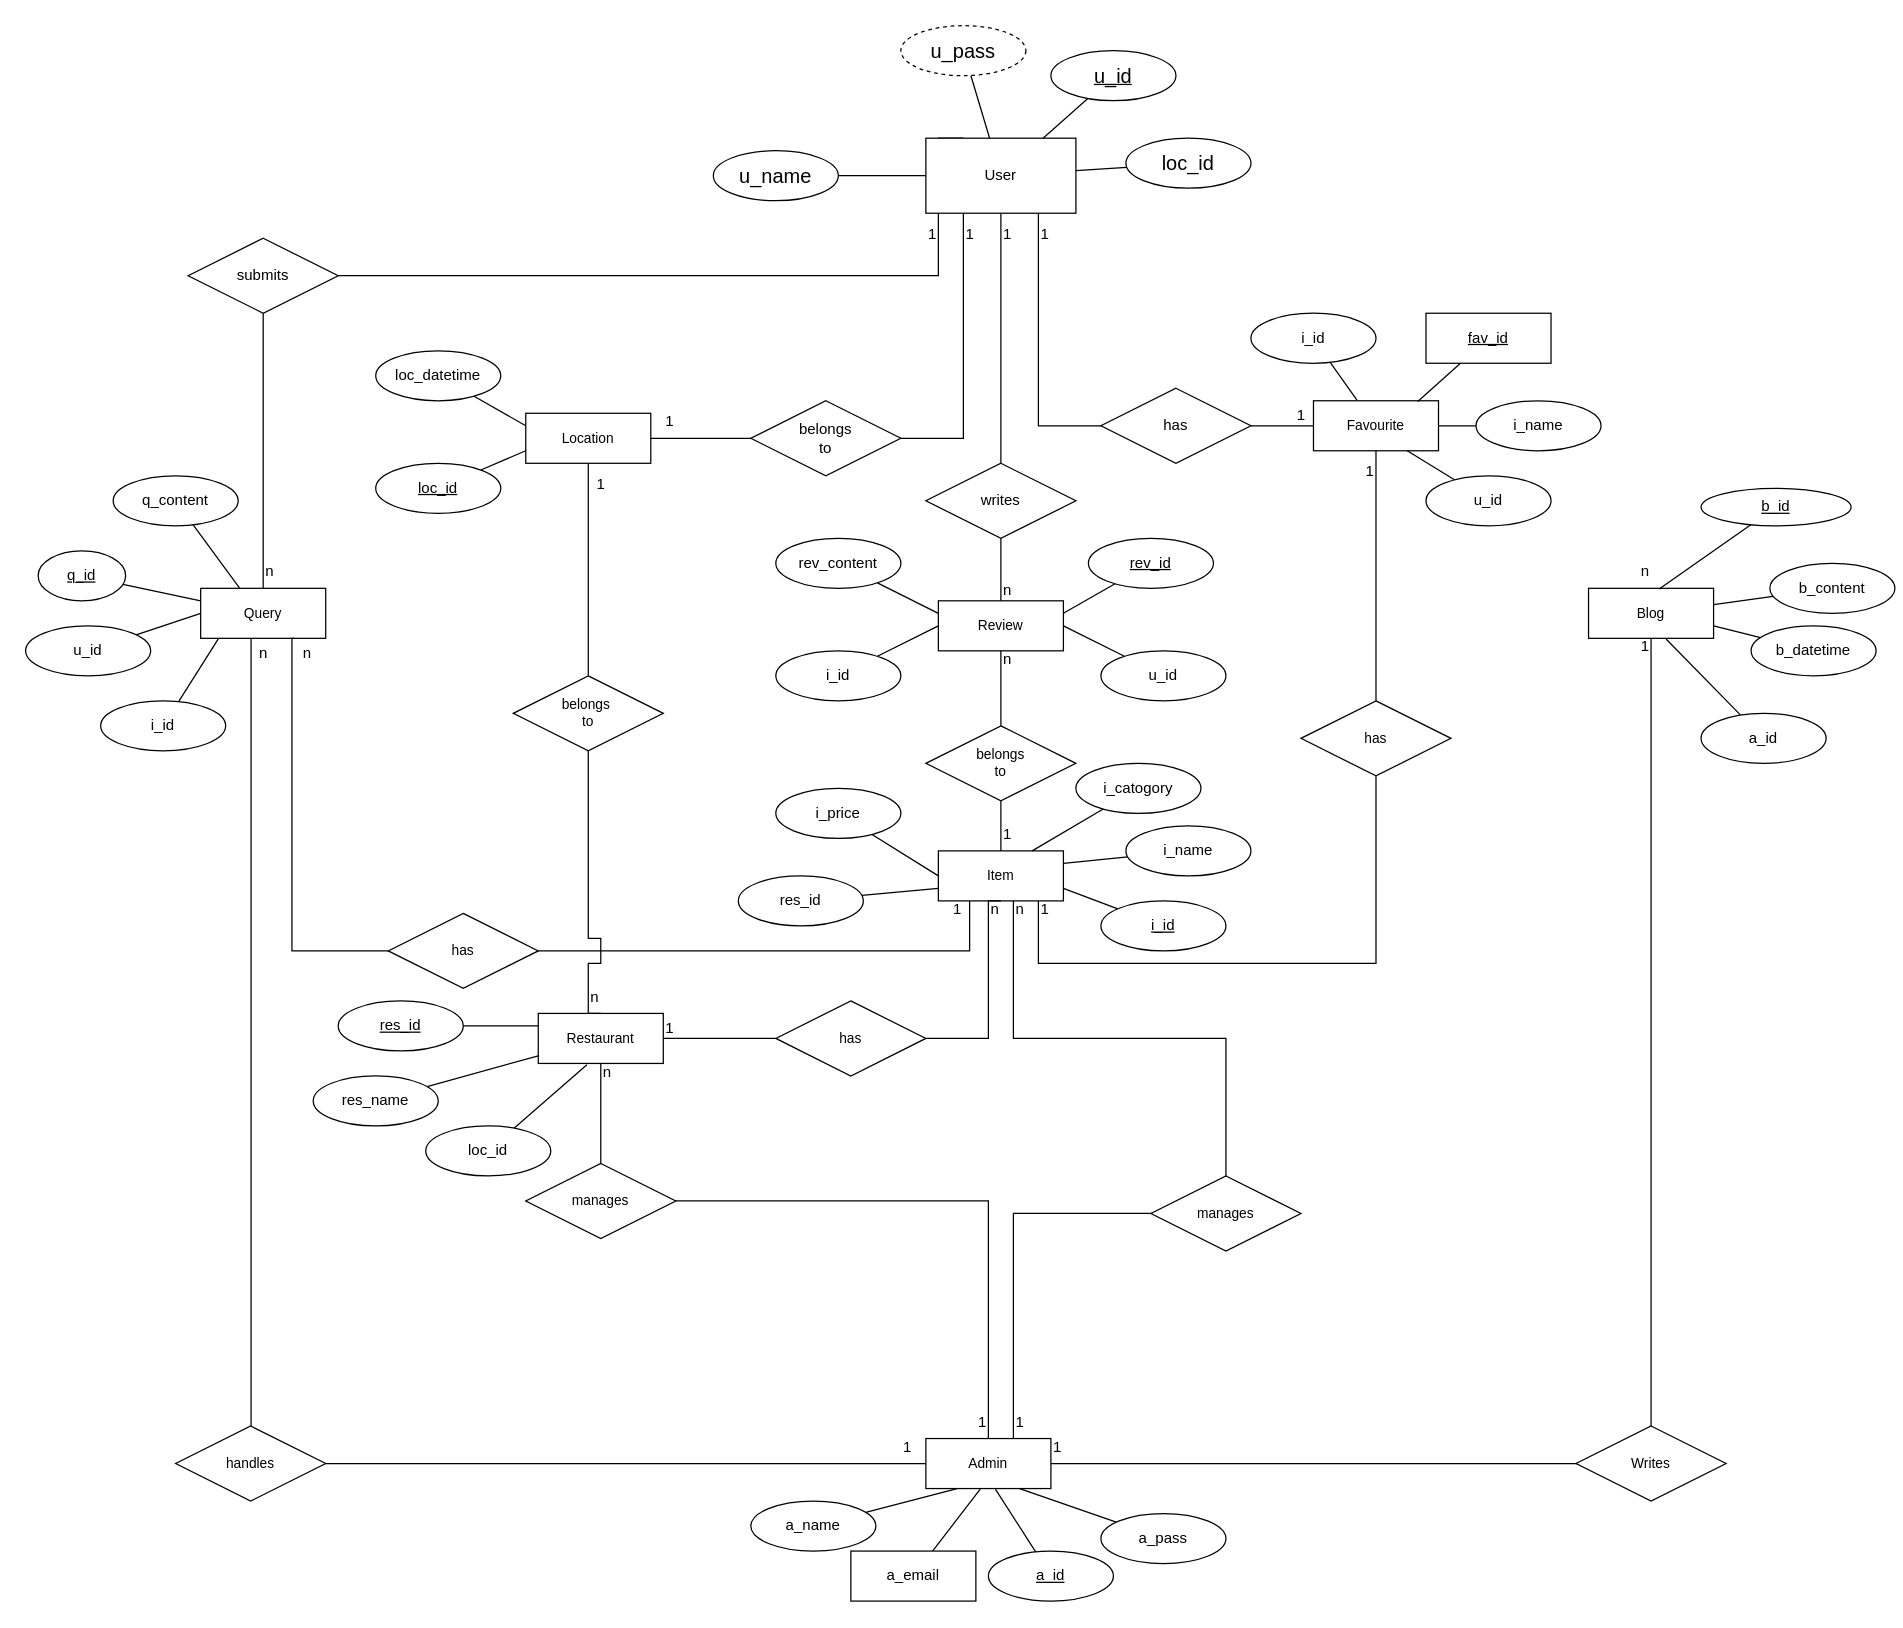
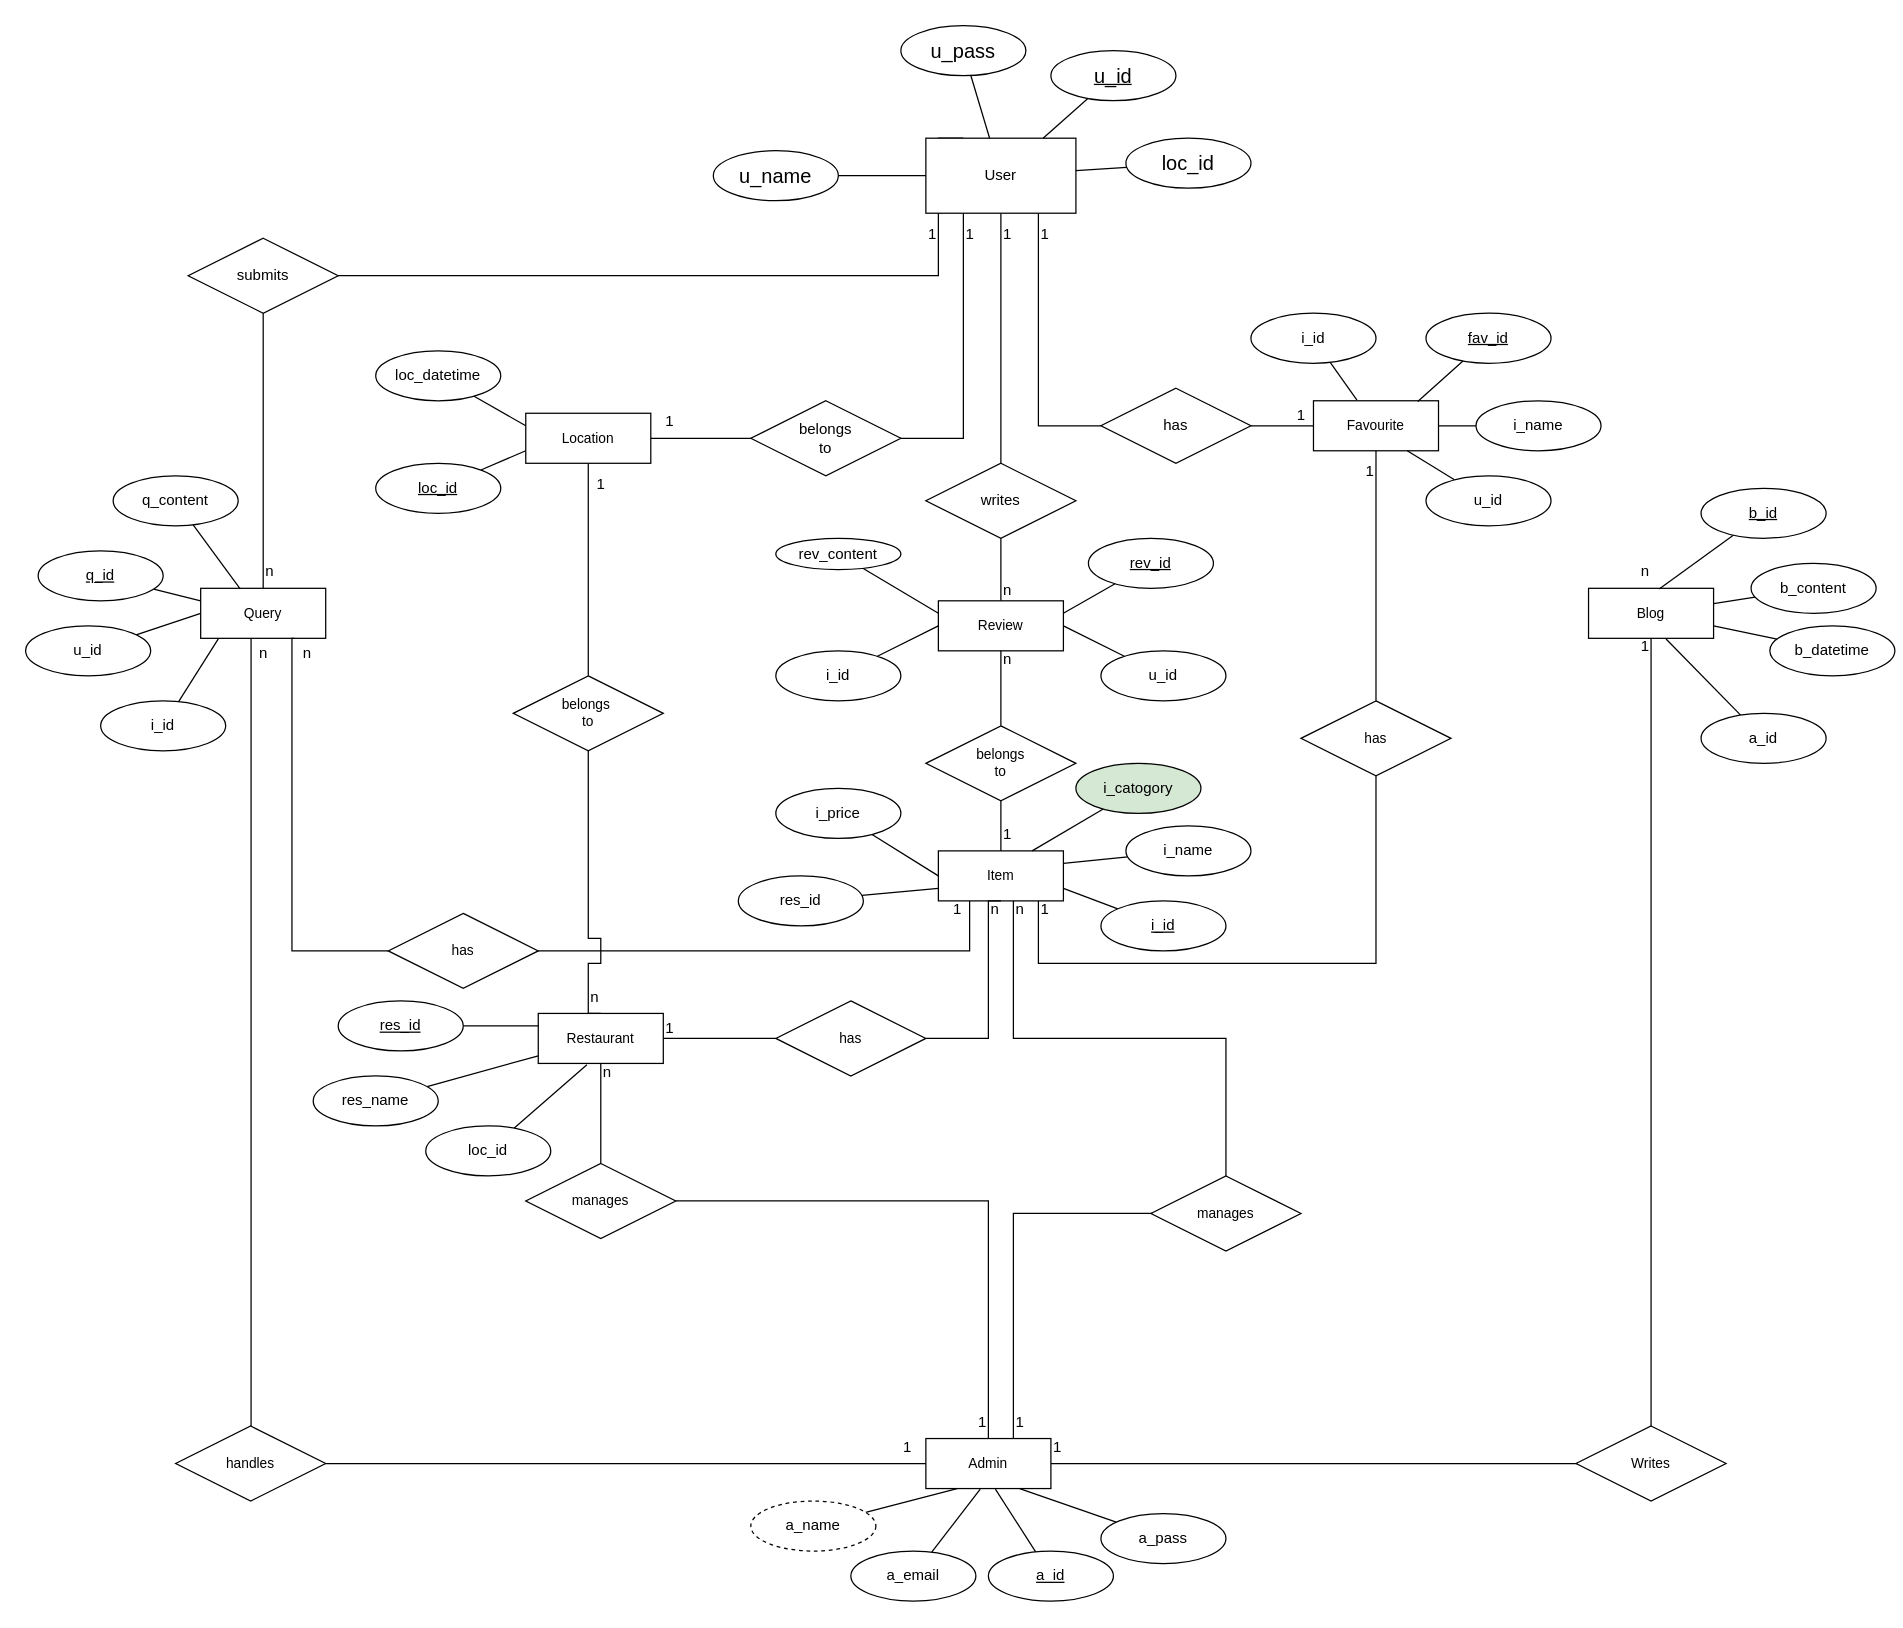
node "u_pass": style dashed -> solid
node "fav_id": shape rectangle -> ellipse
node "b_id": size 150x38 -> 125x50
node "rev_content": size 125x50 -> 125x31
node "q_id": size 88x50 -> 125x50
node "b_content": moved (1832, 588) -> (1813, 588)
node "b_datetime": moved (1813, 651) -> (1832, 651)
node "i_catogory": fillcolor #ffffff -> #d5e8d4
node "a_name": style solid -> dashed
node "a_email": shape rectangle -> ellipse
